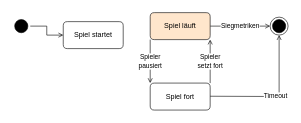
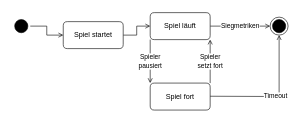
node "Spiel läuft": fillcolor #ffe6cc -> #ffffff
edge "Spiel startet" -> "Spiel läuft": added
